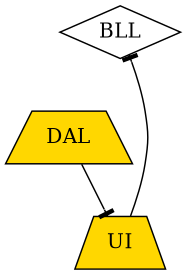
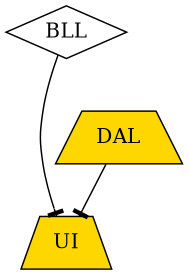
edge "UI" -> "BLL": reversed
